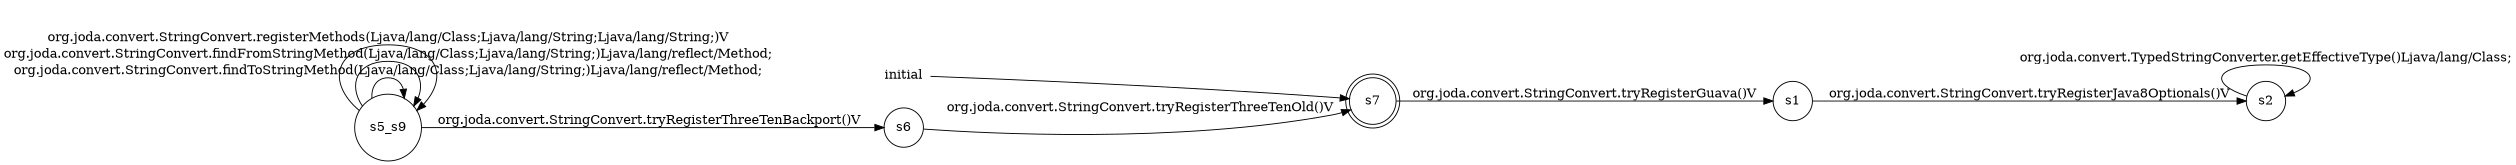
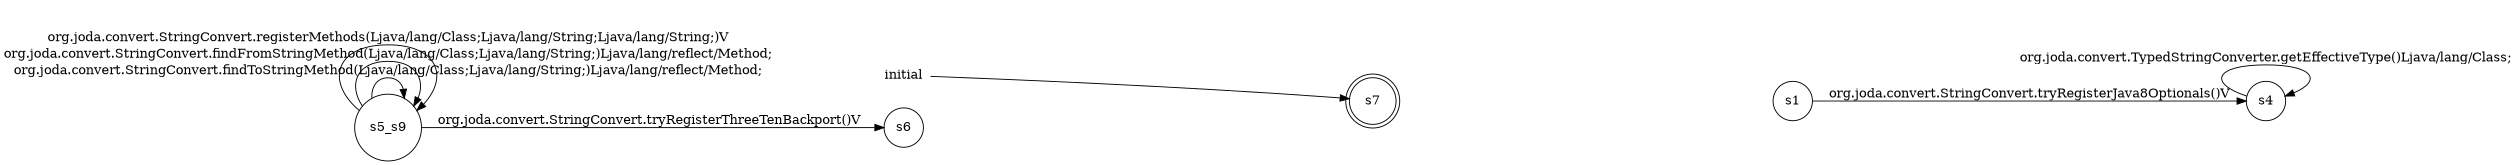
edge "s7" -> "s1": removed, label "org.joda.convert.StringConvert.tryRegisterGuava()V"
node "s2": label "s2" -> "s4"
edge "s6" -> "s7": removed, label "org.joda.convert.StringConvert.tryRegisterThreeTenOld()V"
